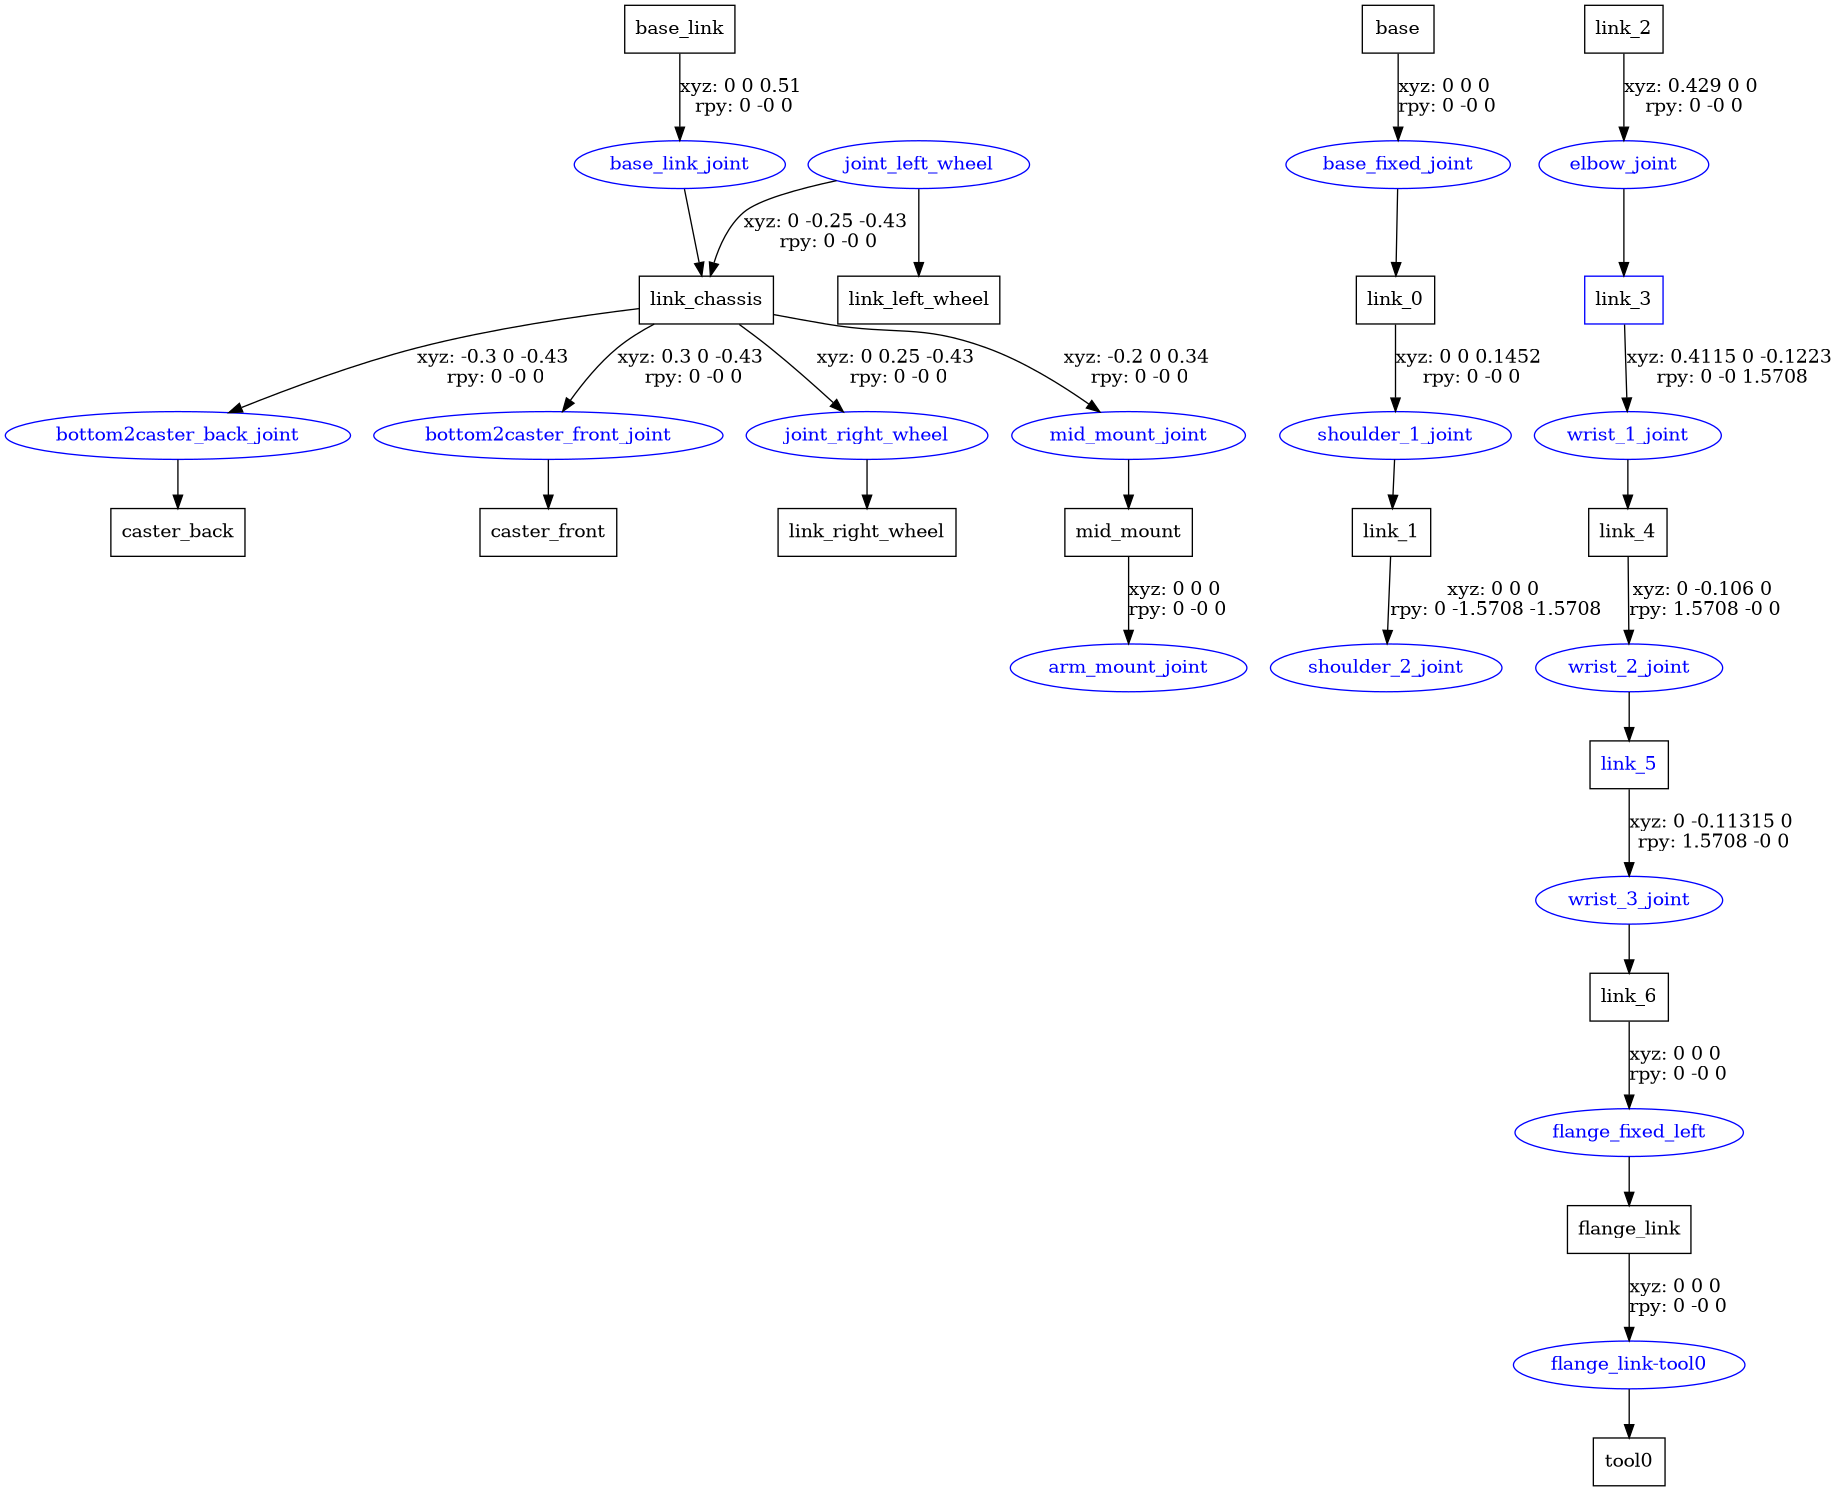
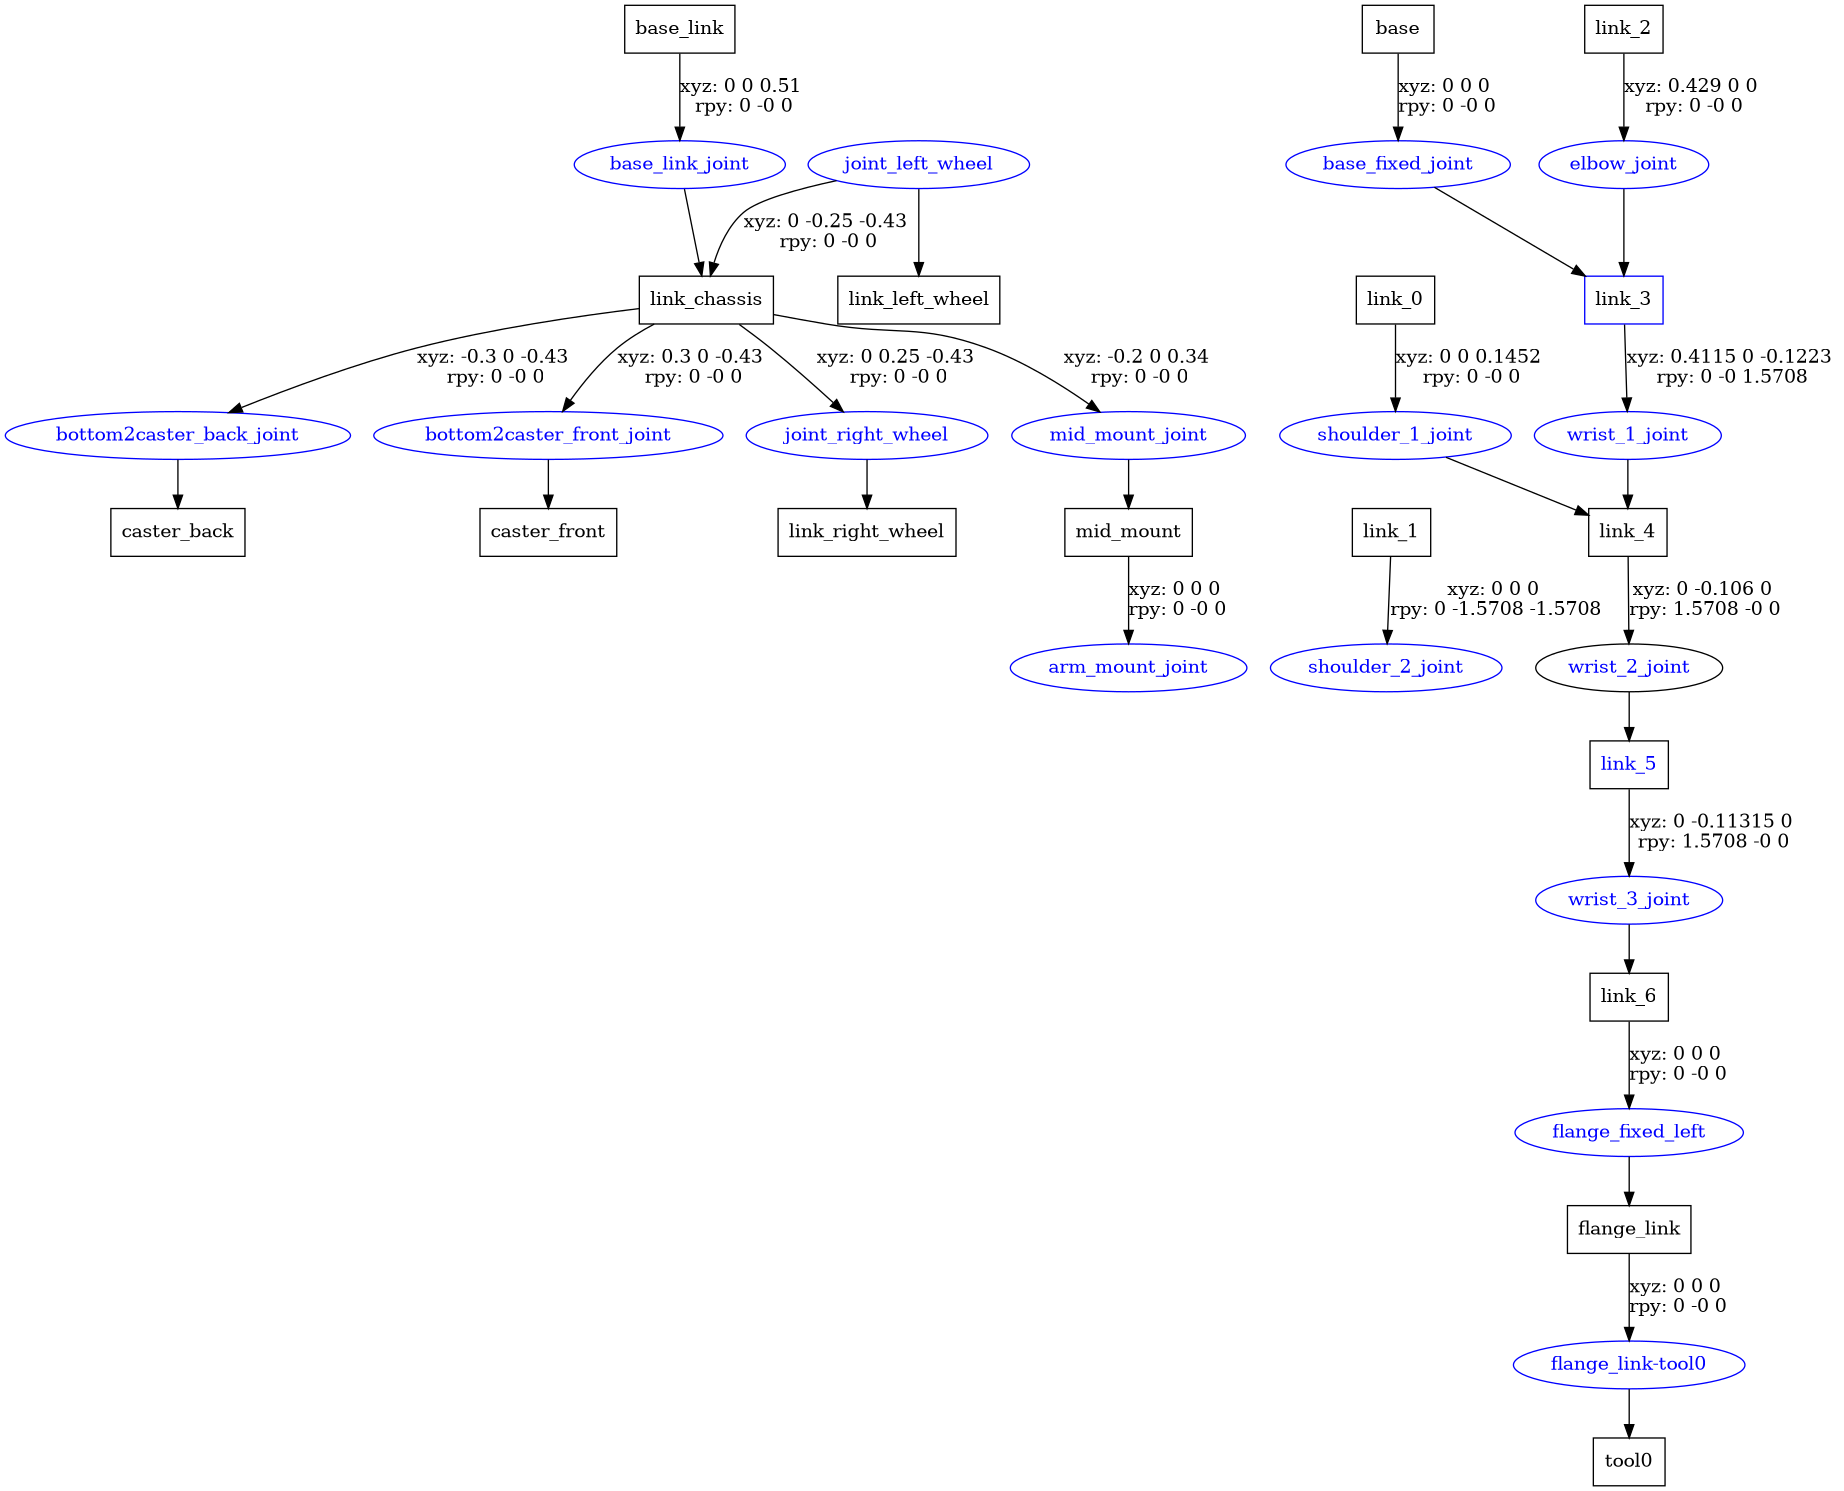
edge "base_fixed_joint" -> "link_0": now "base_fixed_joint" -> "link_3"
edge "shoulder_1_joint" -> "link_1": now "shoulder_1_joint" -> "link_4"
node "wrist_2_joint": color blue -> black
